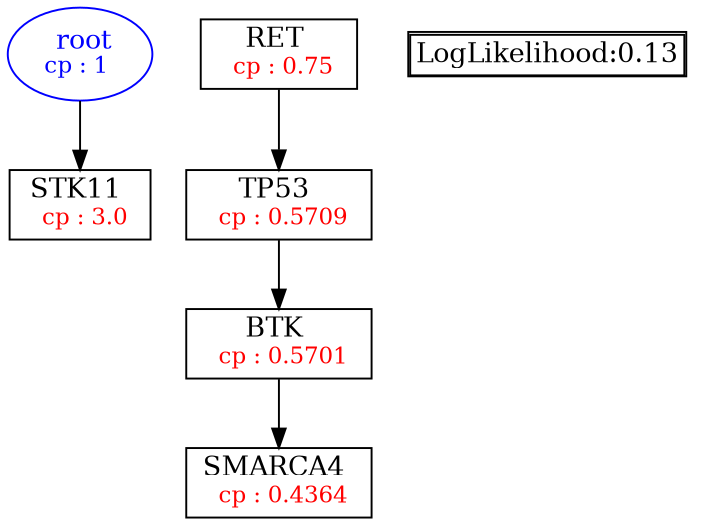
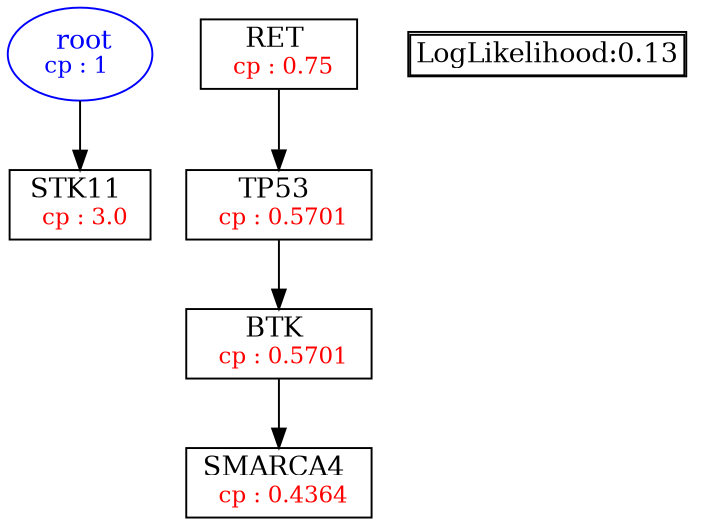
node "TP53": text "cp : 0.5709" -> "cp : 0.5701"
